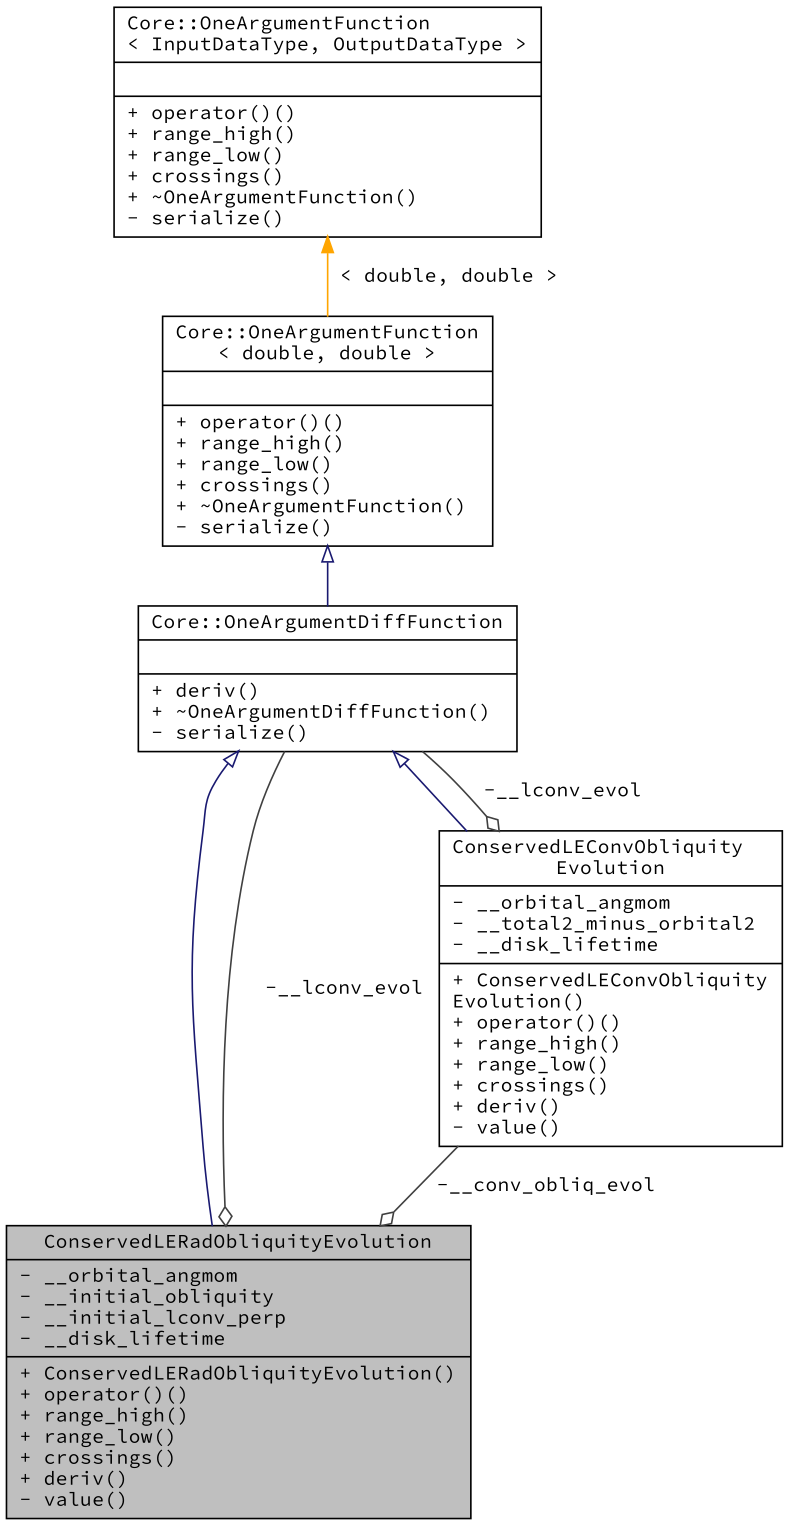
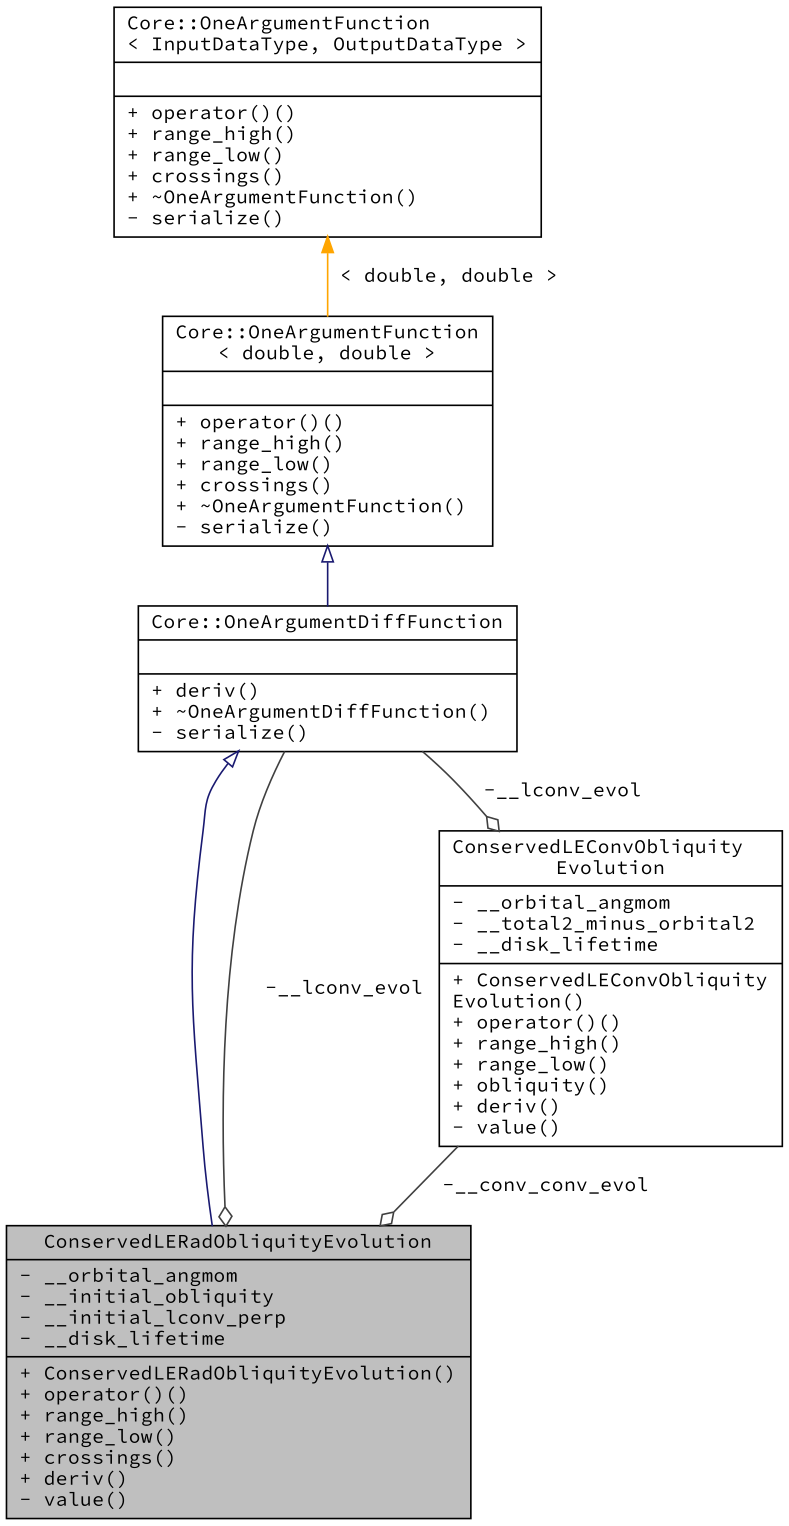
edge "ConservedLEConvObliquity" -> "Core::OneArgumentDiffFunction": removed
node "ConservedLEConvObliquity": text "+ crossings()" -> "+ obliquity()"
edge "ConservedLEConvObliquity" -> "ConservedLERadObliquityEvolution": label " -__conv_obliq_evol" -> " -__conv_conv_evol"
